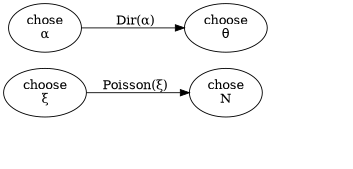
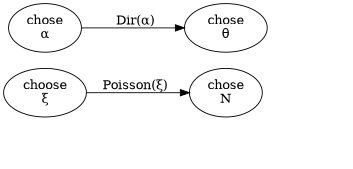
node "choose θ": label "choose θ" -> "chose θ"
